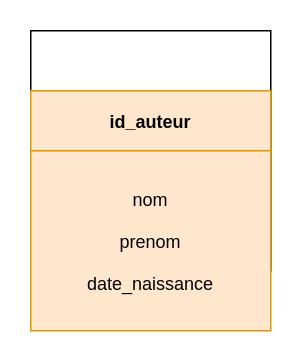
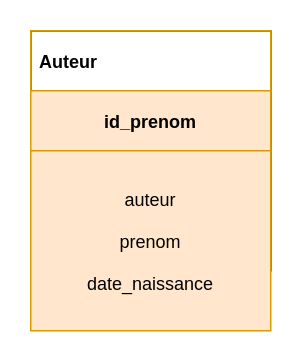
node "Auteur": added
node "id_auteur": label "id_auteur" -> "id_prenom"
node "nom prenom date_naissance": label "nom prenom date_naissance" -> "auteur prenom date_naissance"
